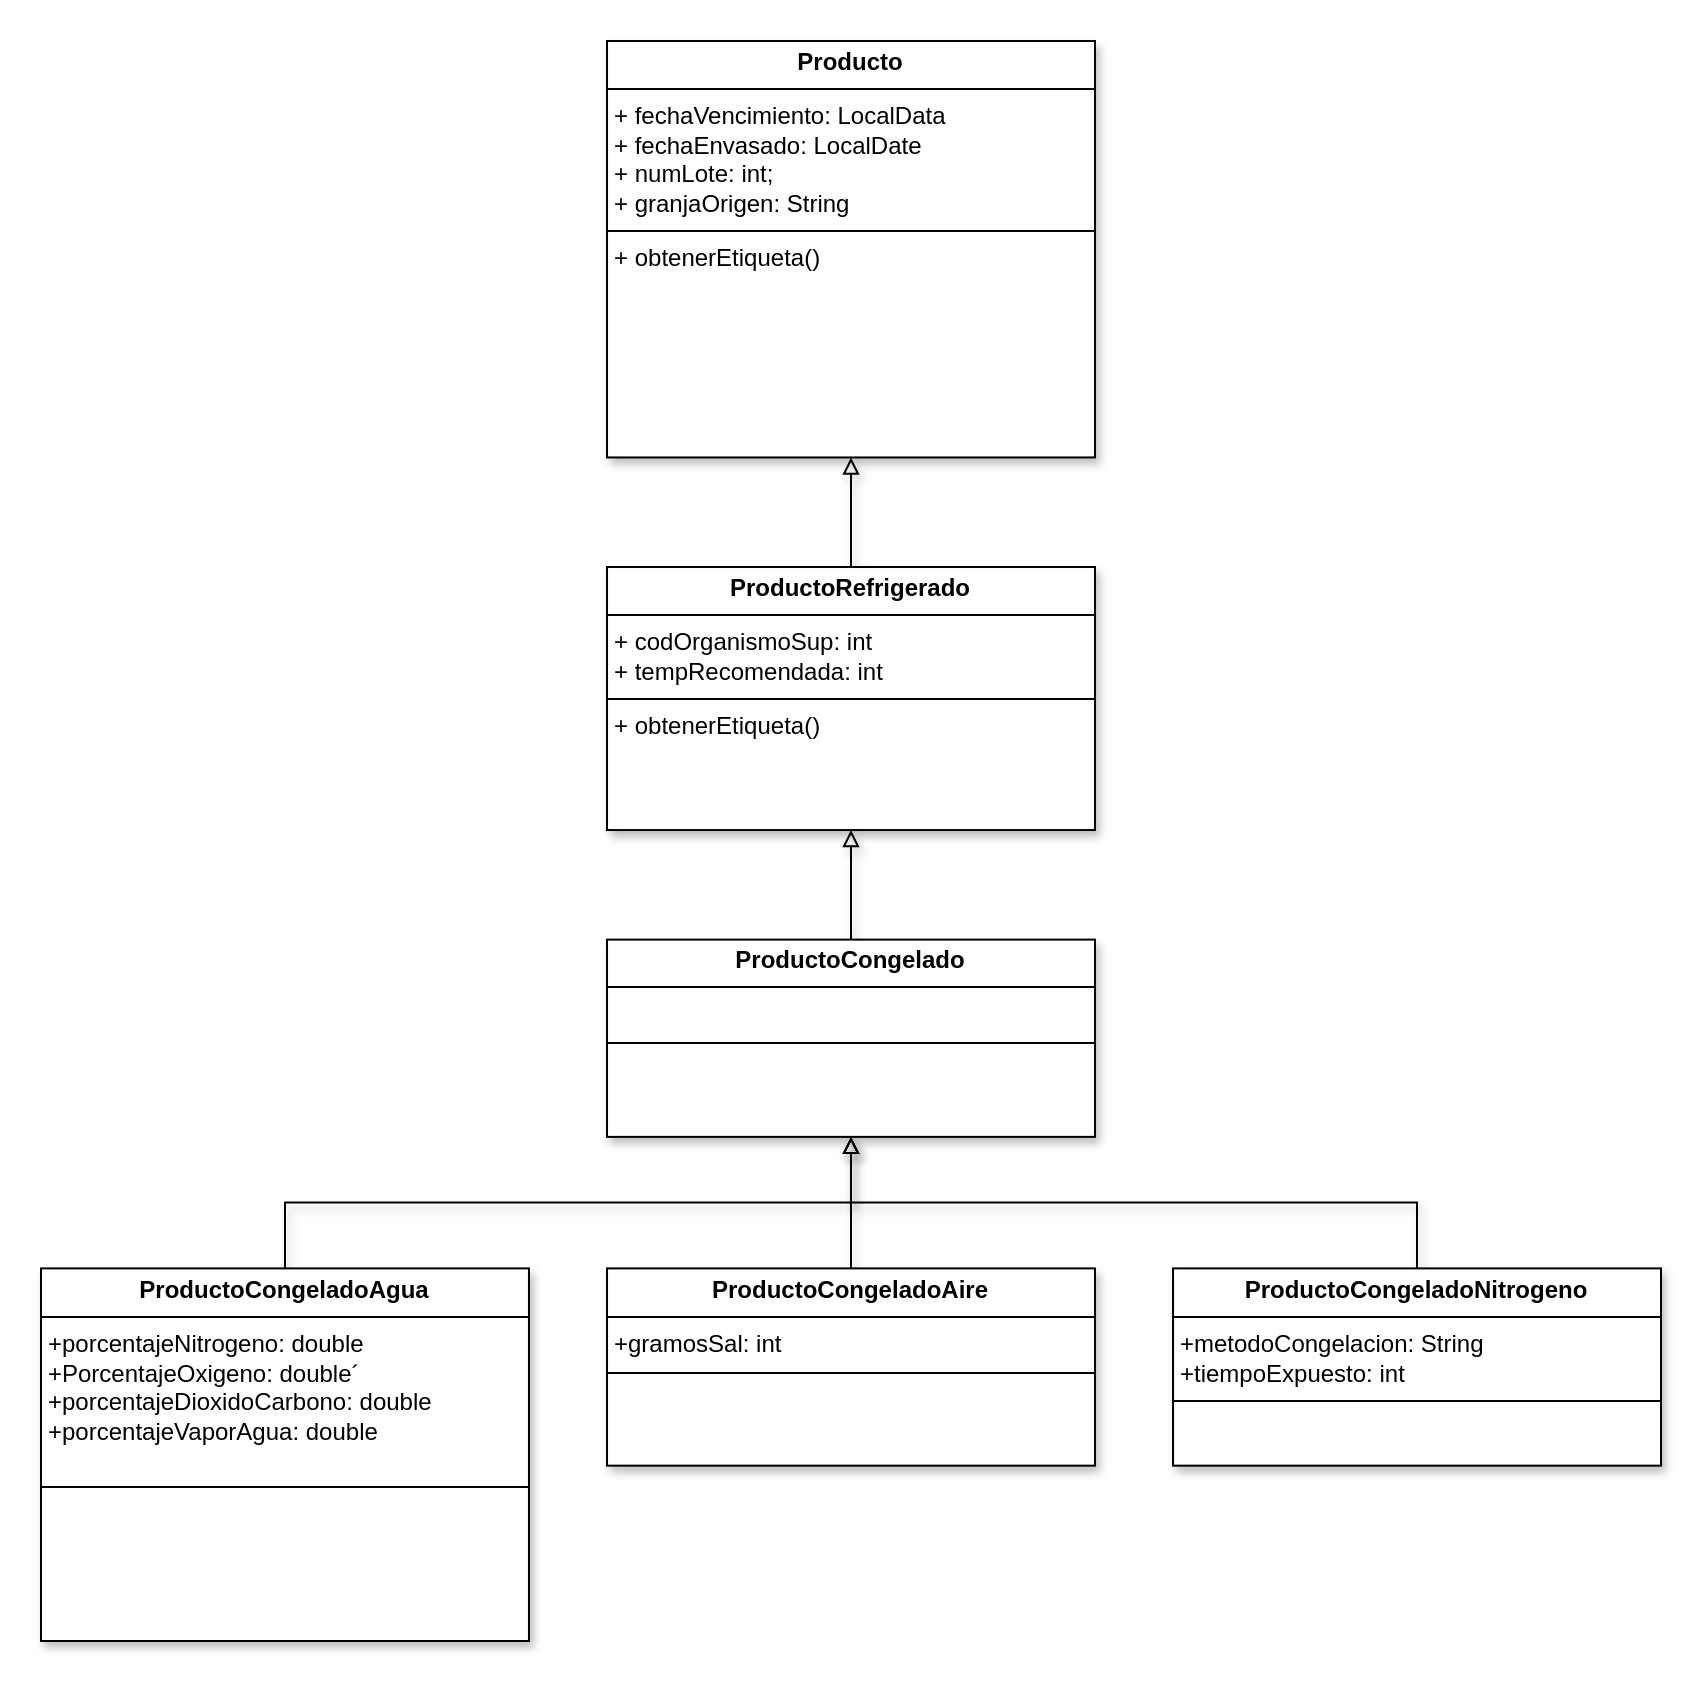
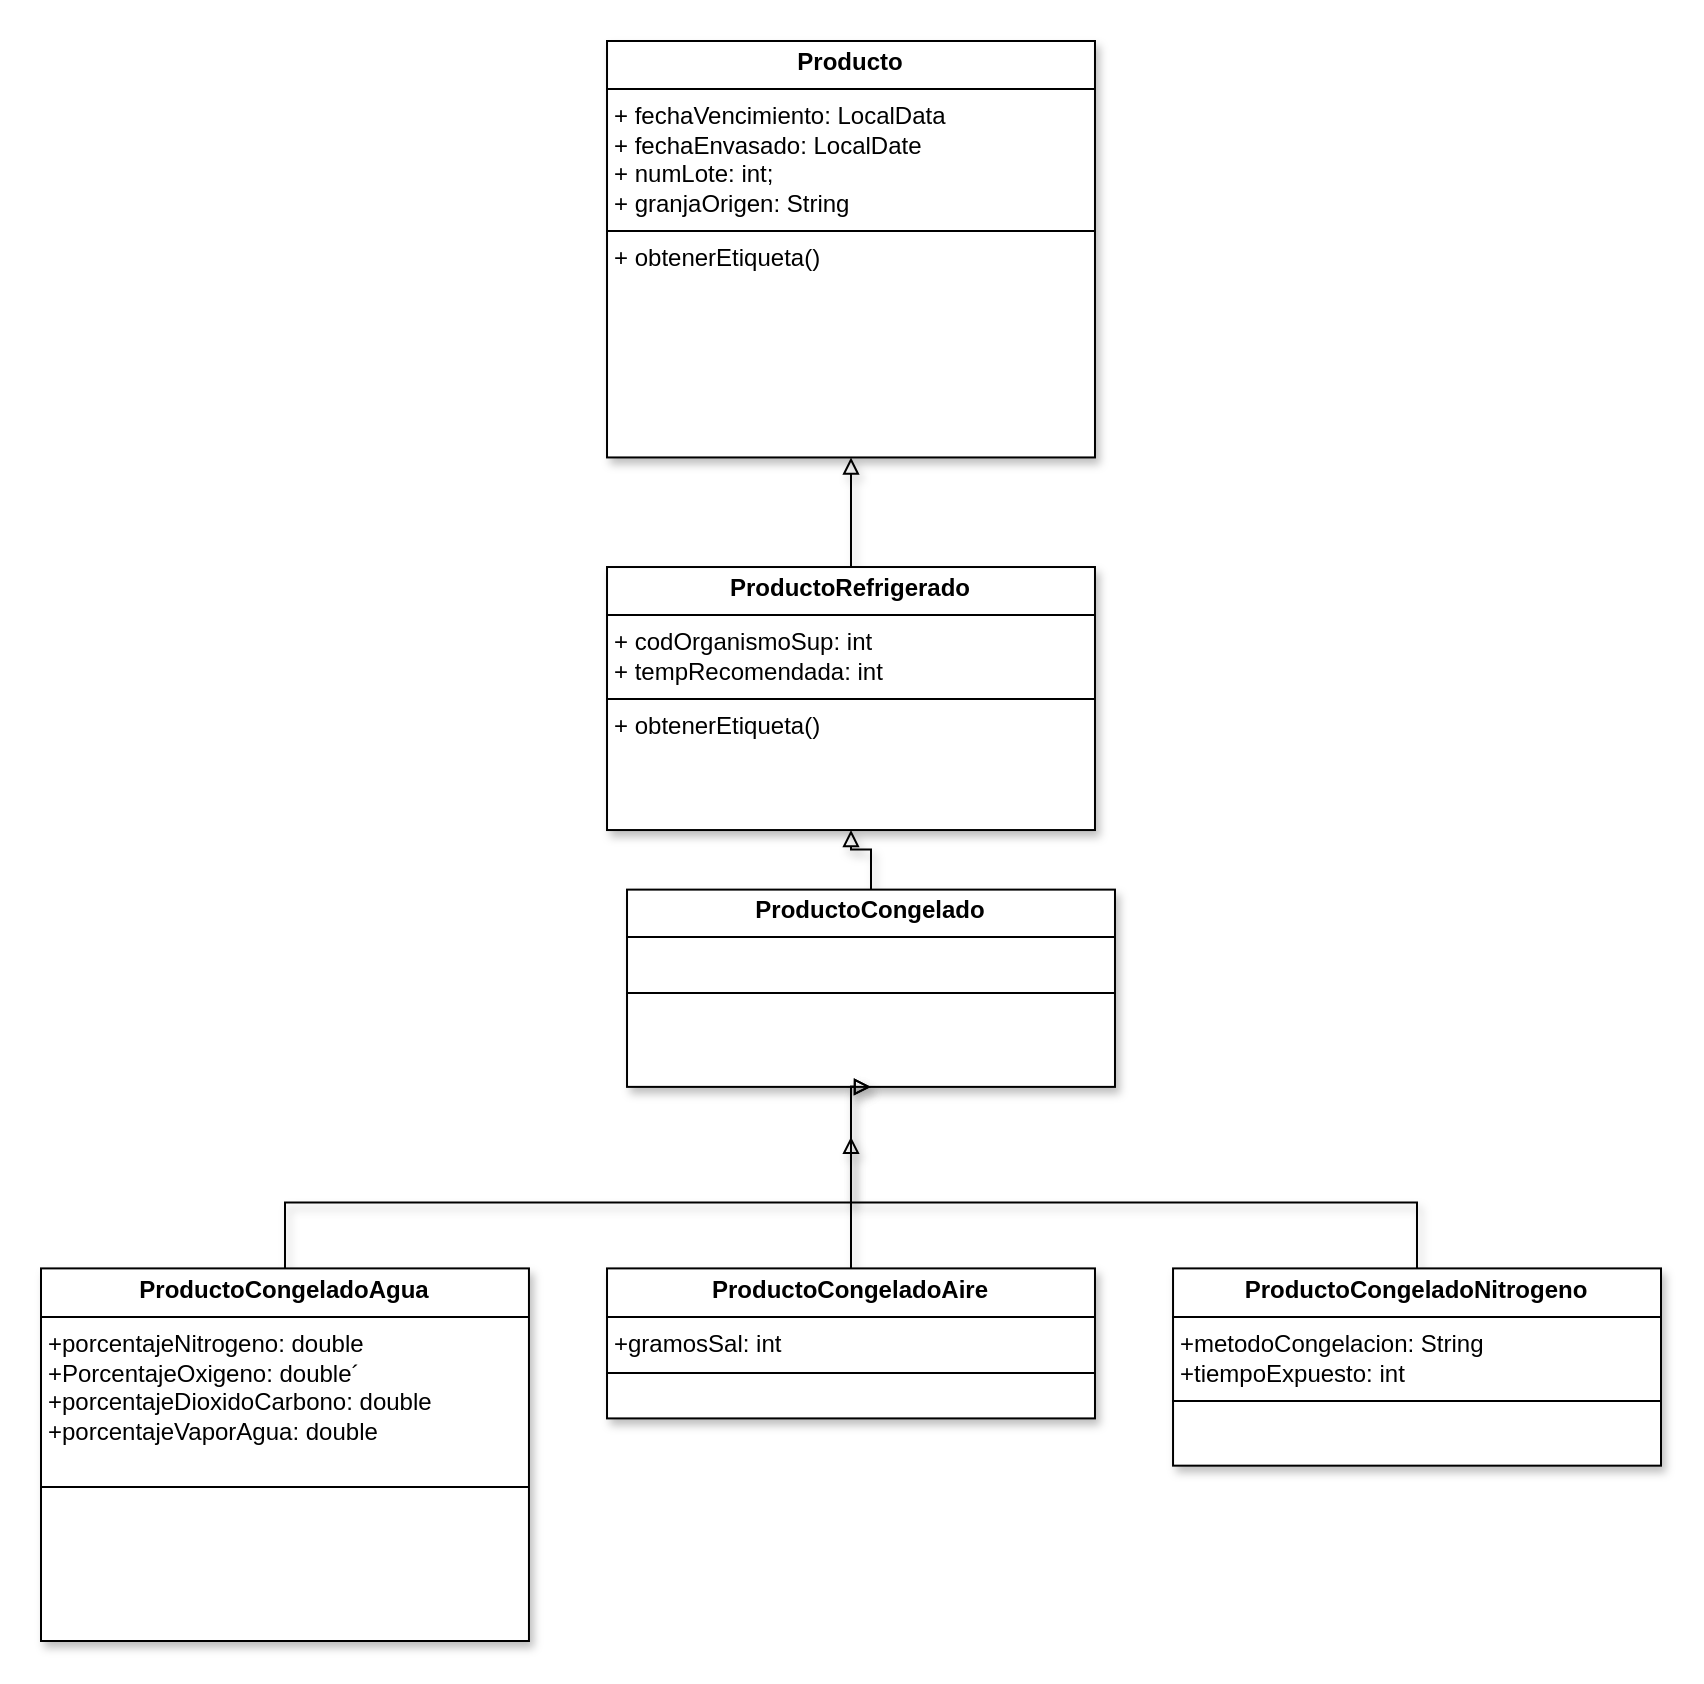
node "ProductoCongelado": moved (851, 1038) -> (871, 988)
node "ProductoCongeladoAire +gramosSal: int": size 488x197 -> 488x150
